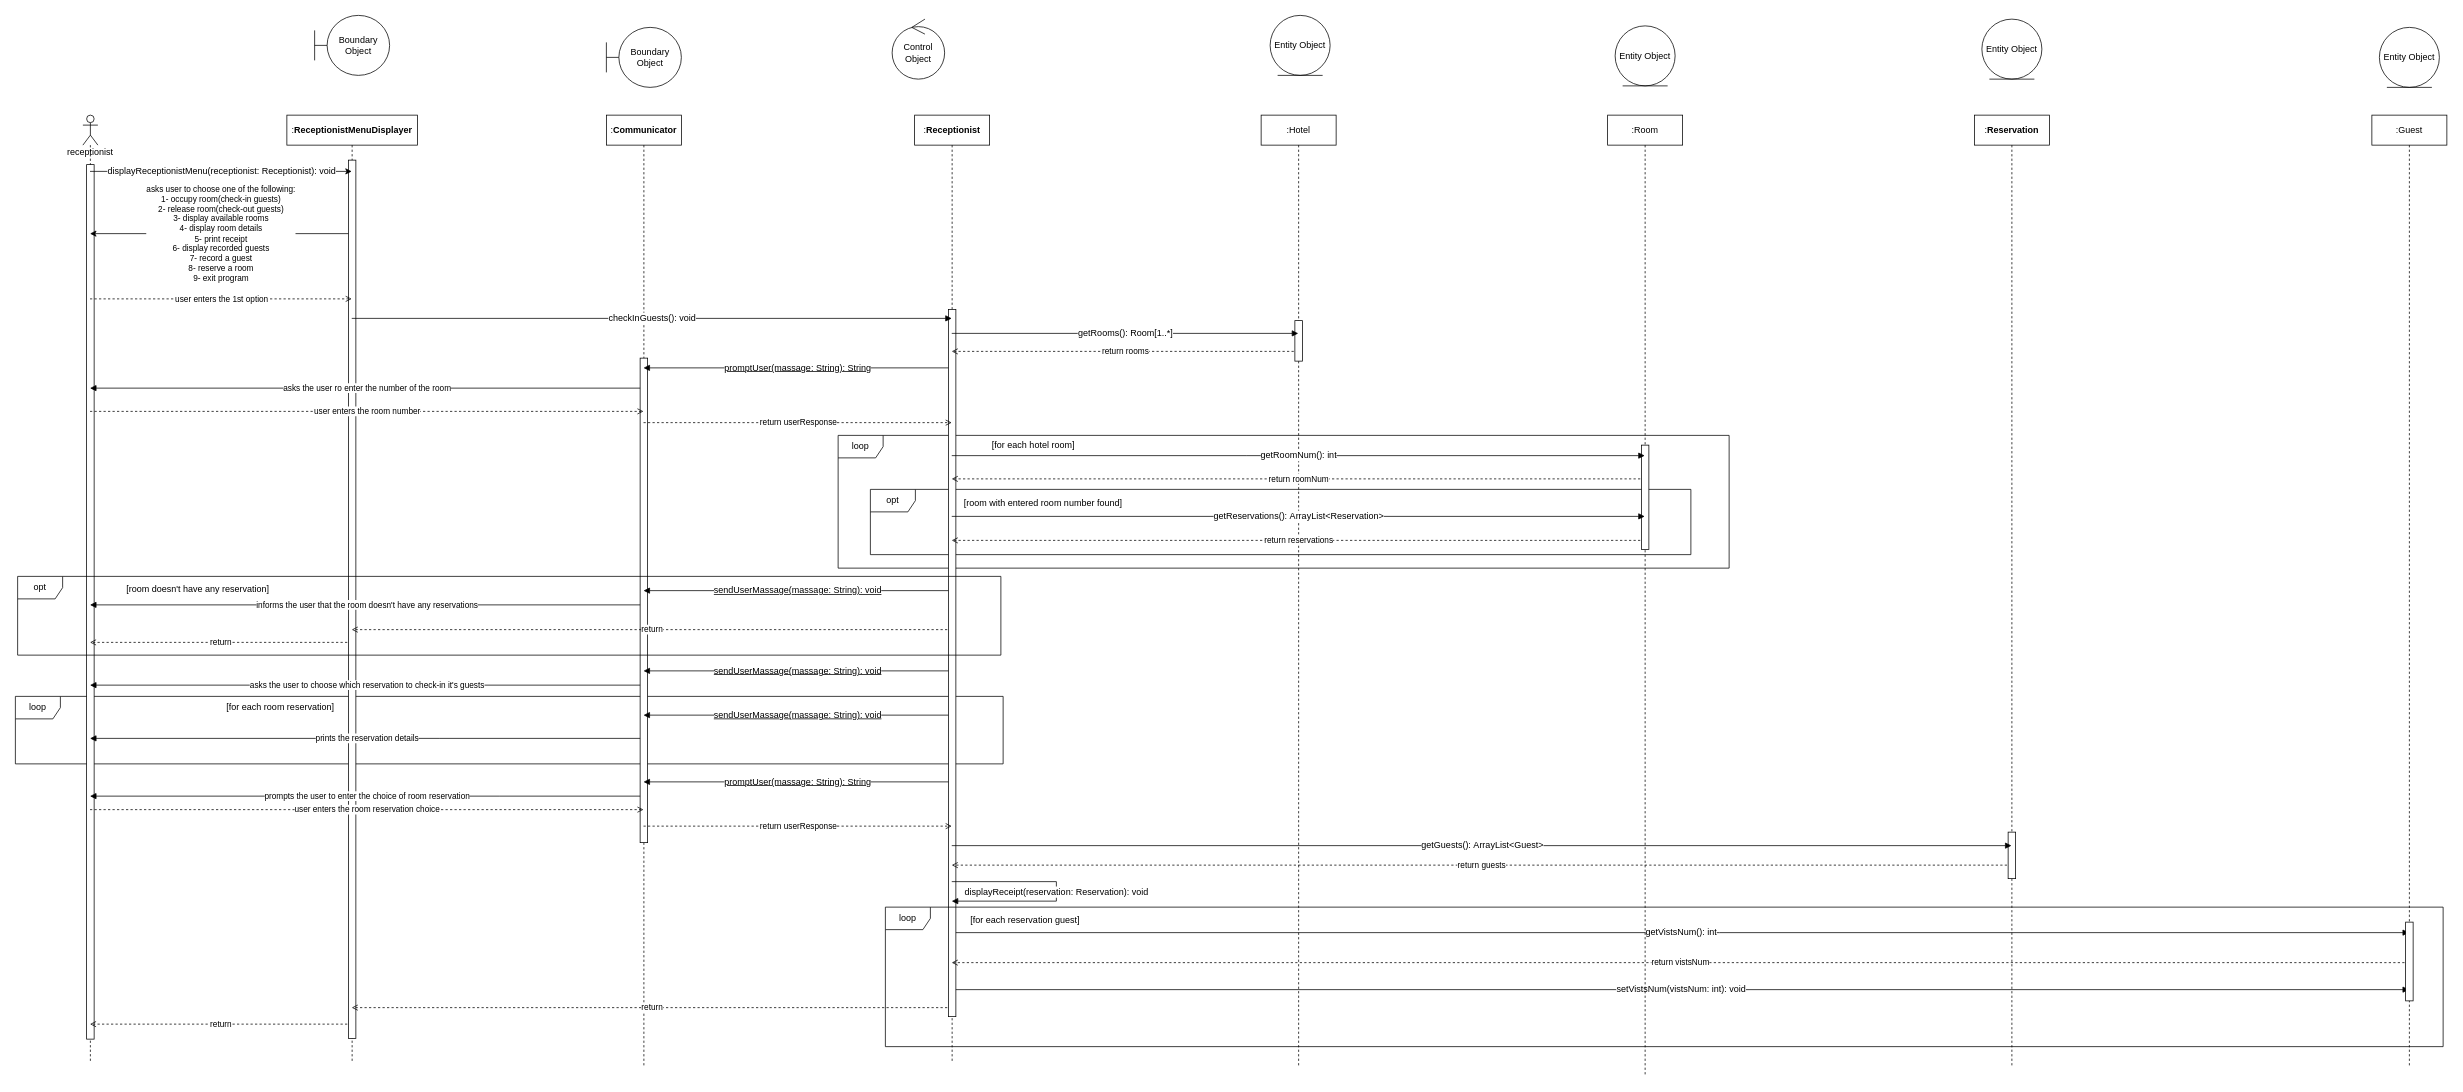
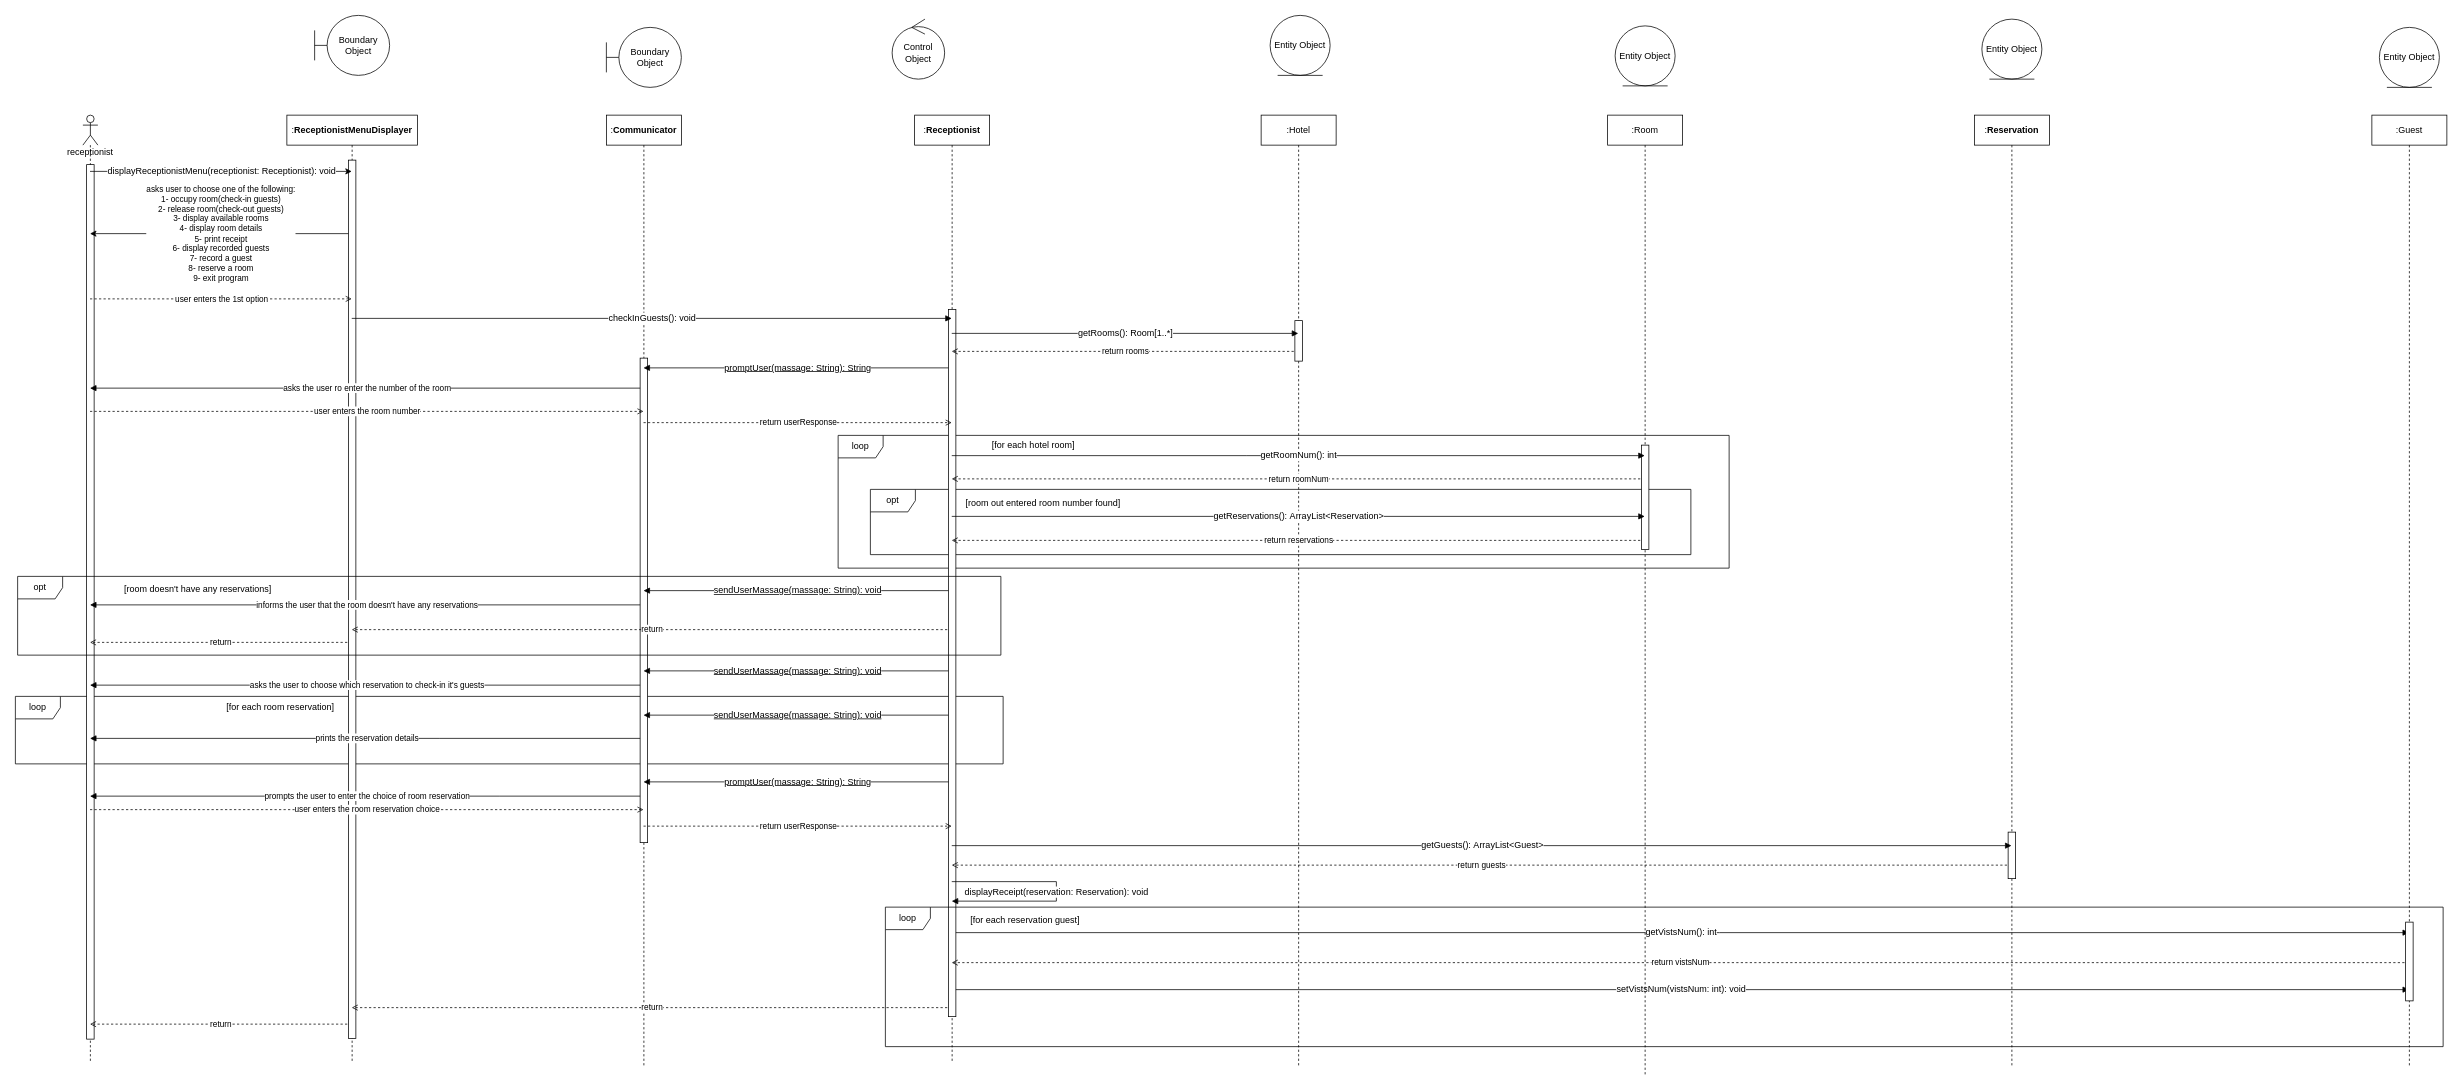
node "[room with entered room number found]": label "[room with entered room number found]" -> "[room out entered room number found]"
node "[room doesn't have any reservation]": label "[room doesn't have any reservation]" -> "[room doesn't have any reservations]"
